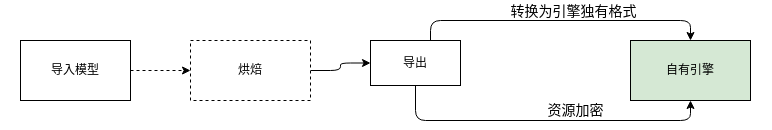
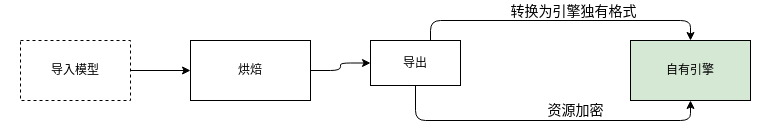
node "导入模型": style solid -> dashed
edge "导入模型" -> "烘焙": style dashed -> solid
node "烘焙": style dashed -> solid
